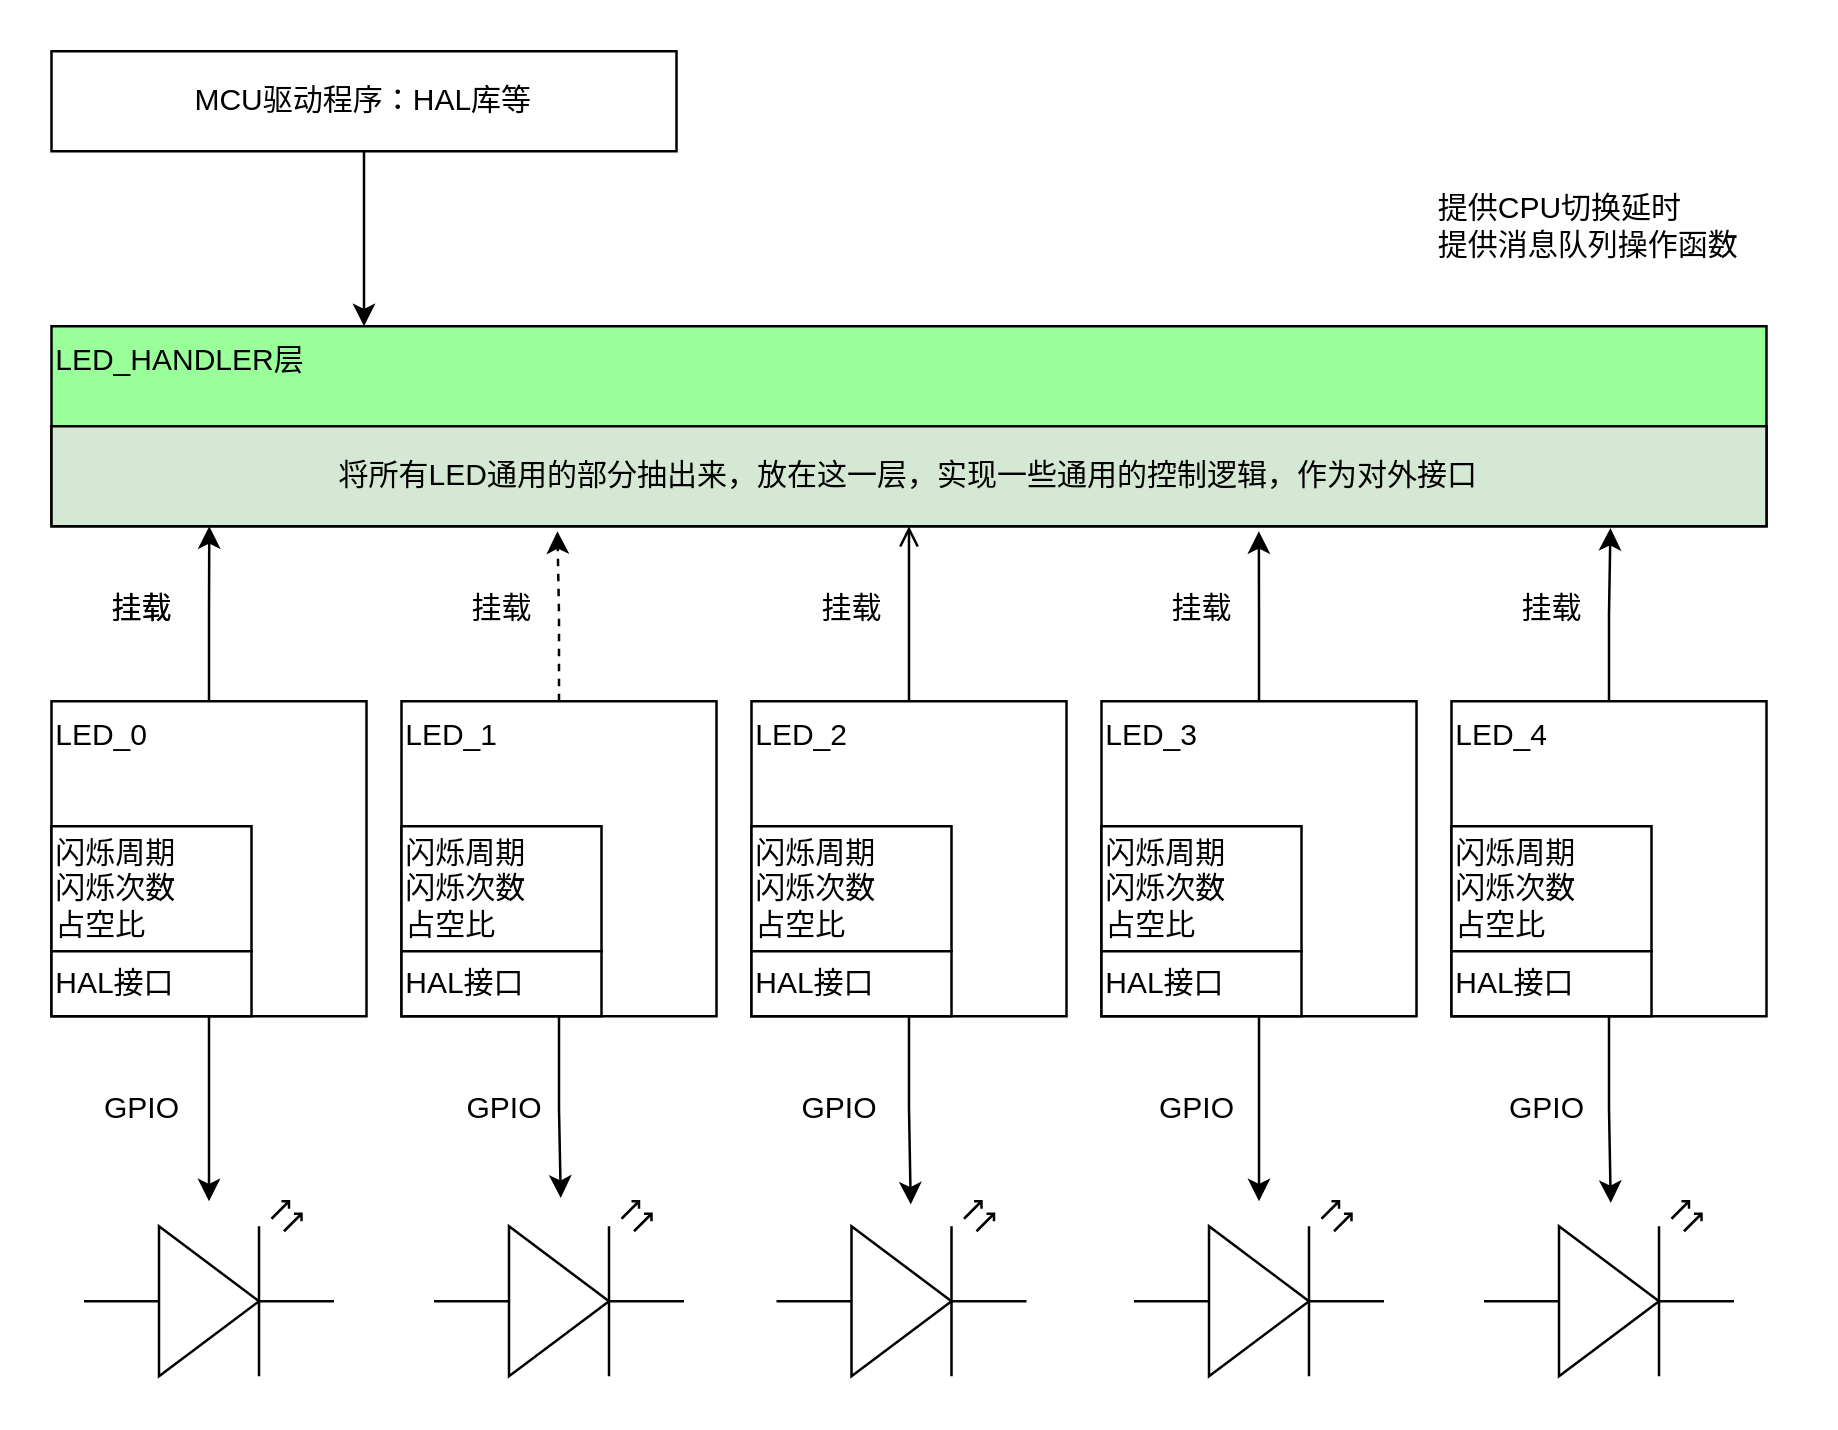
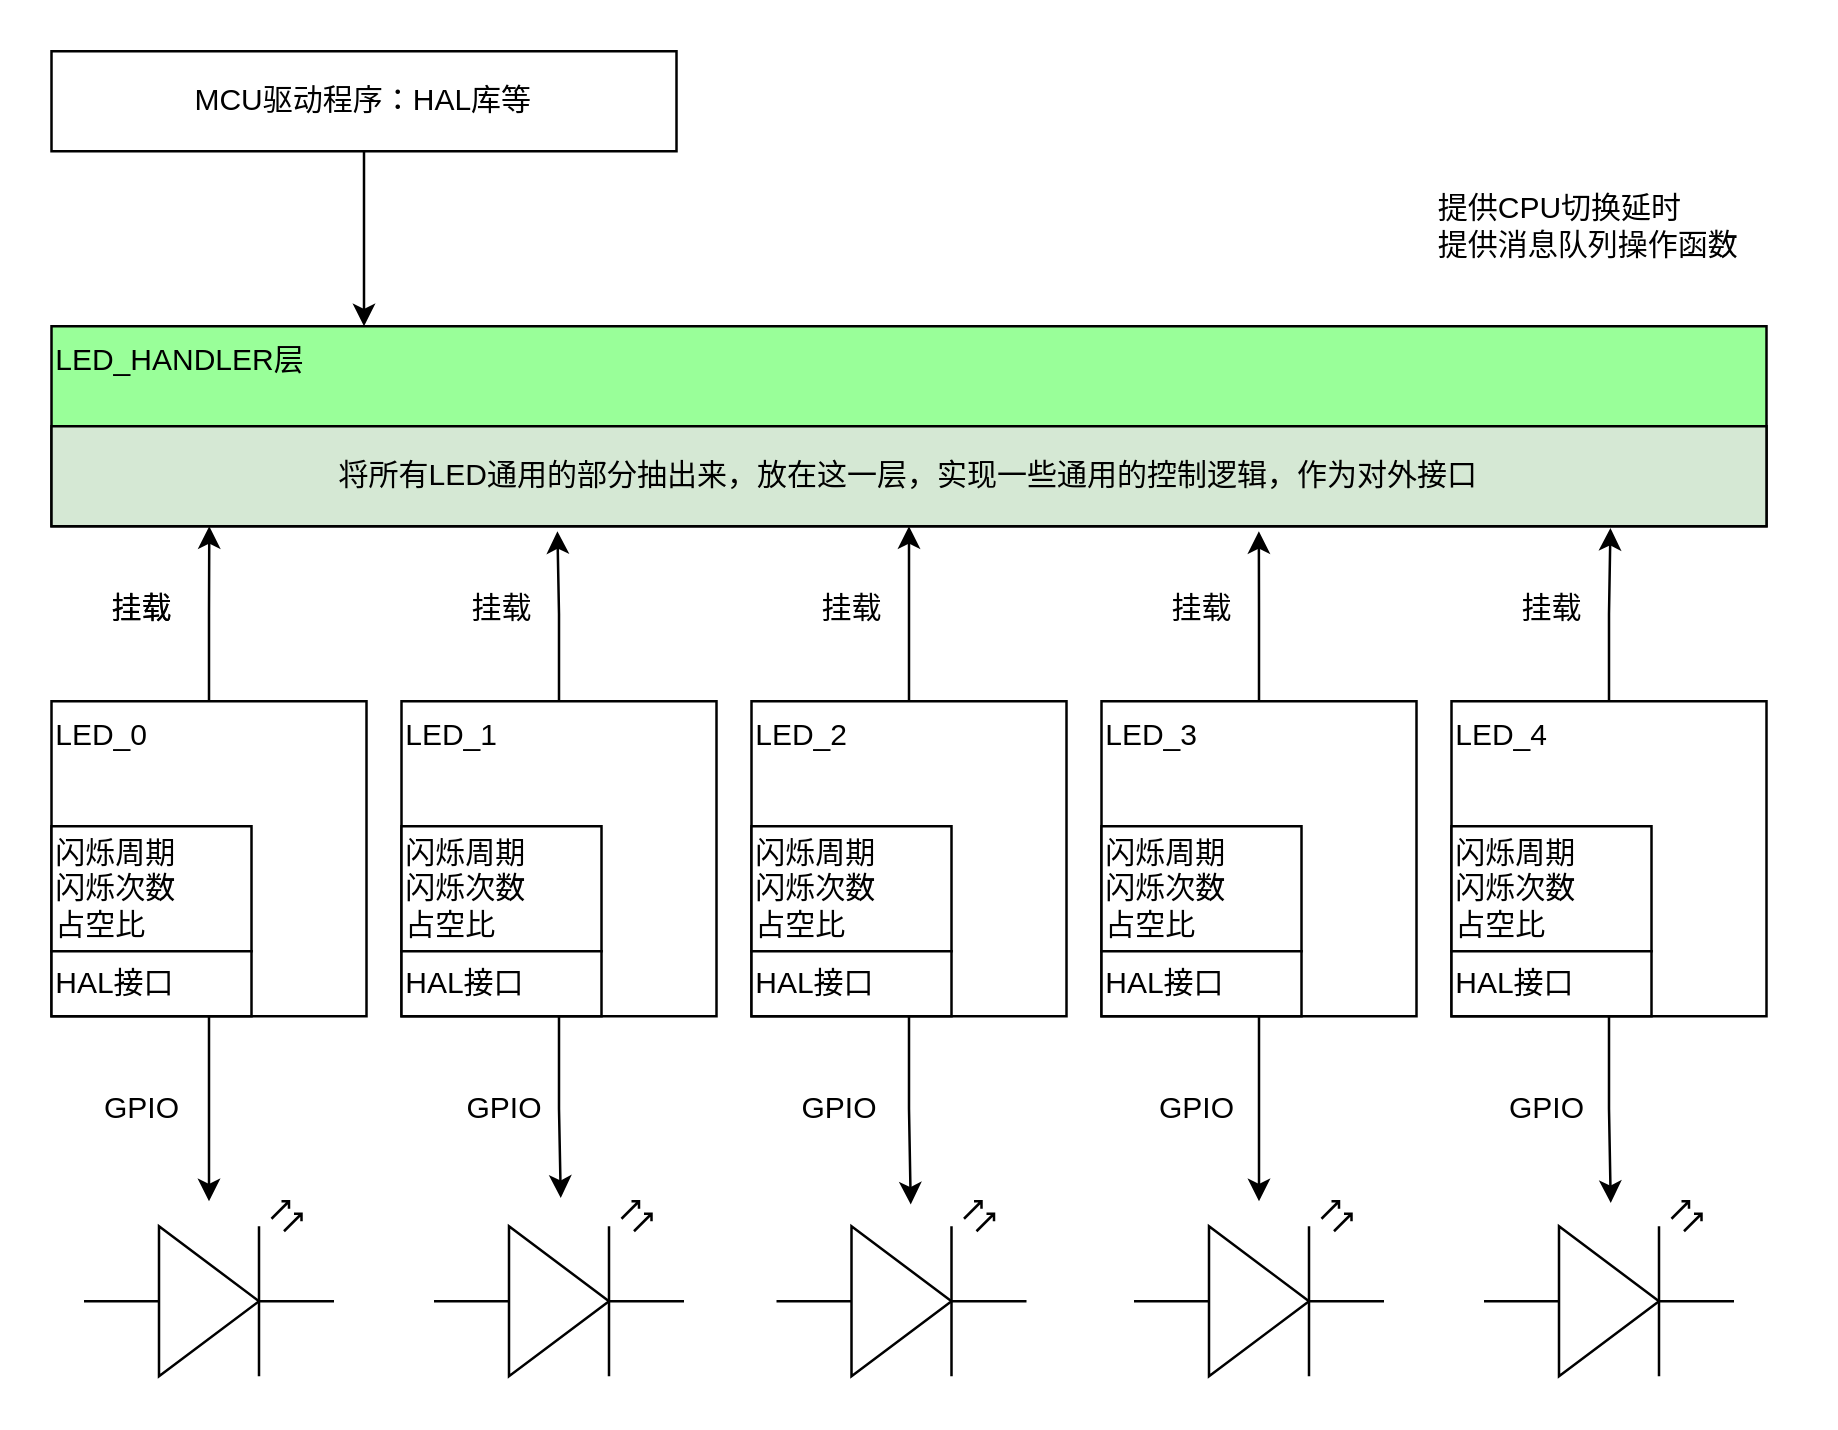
edge "LED_2" -> "将所有LED通用的部分抽出来，放在这一层，实现一些通用的控制逻辑，作为对外接口": arrowhead open -> classic
edge "LED_1" -> "将所有LED通用的部分抽出来，放在这一层，实现一些通用的控制逻辑，作为对外接口": style dashed -> solid
